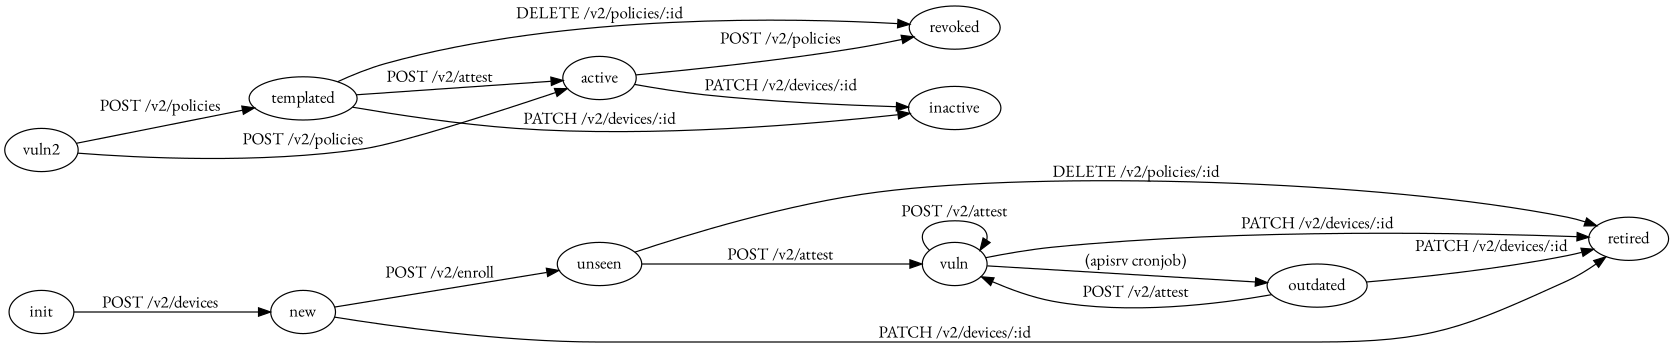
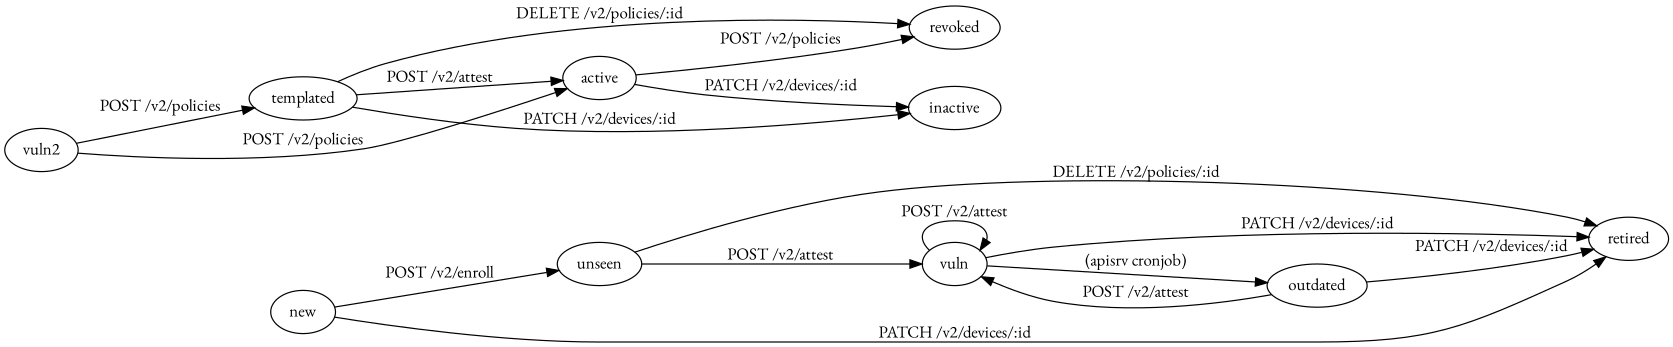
node "init": removed
